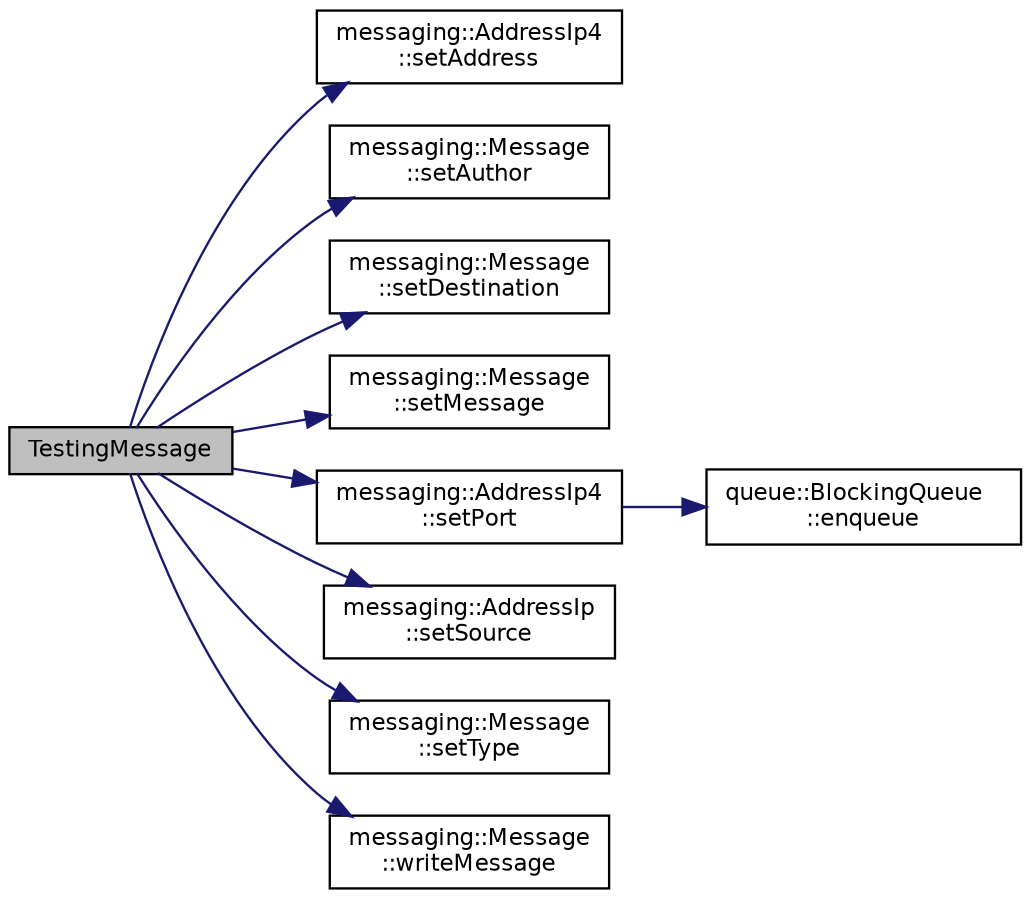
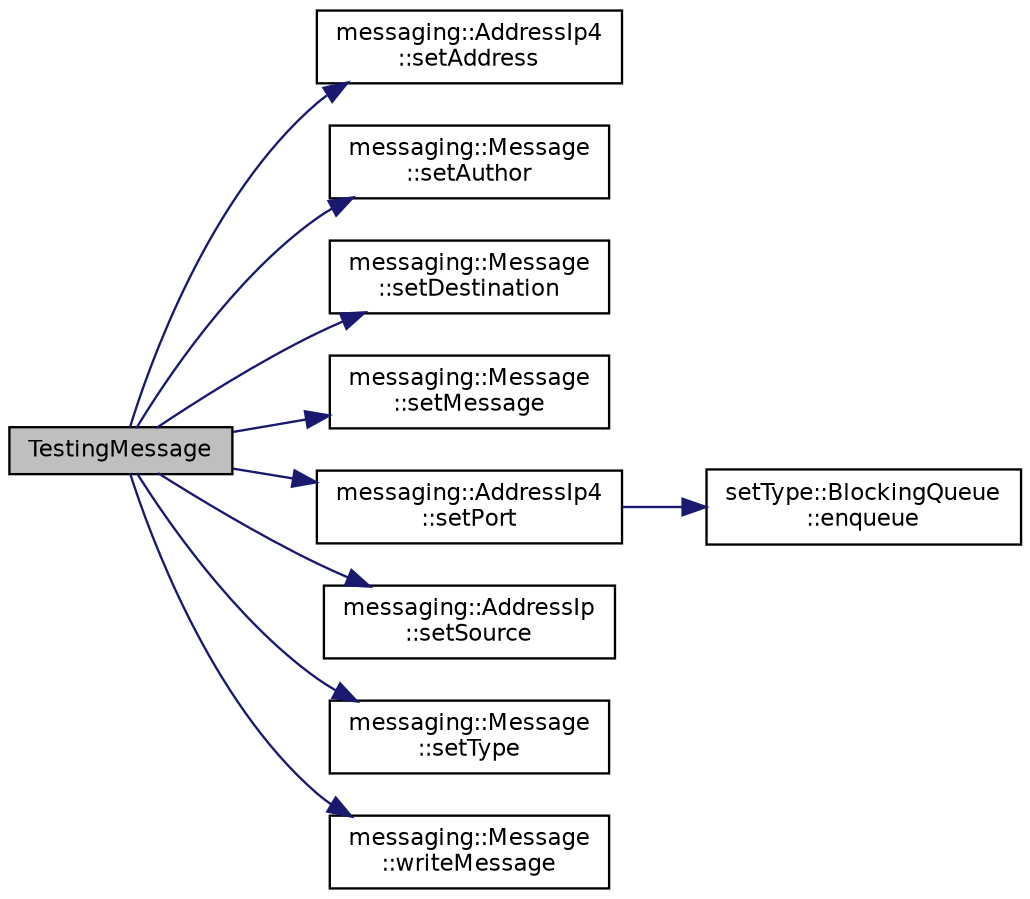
node "queue::BlockingQueue ::enqueue": label "queue::BlockingQueue ::enqueue" -> "setType::BlockingQueue ::enqueue"
